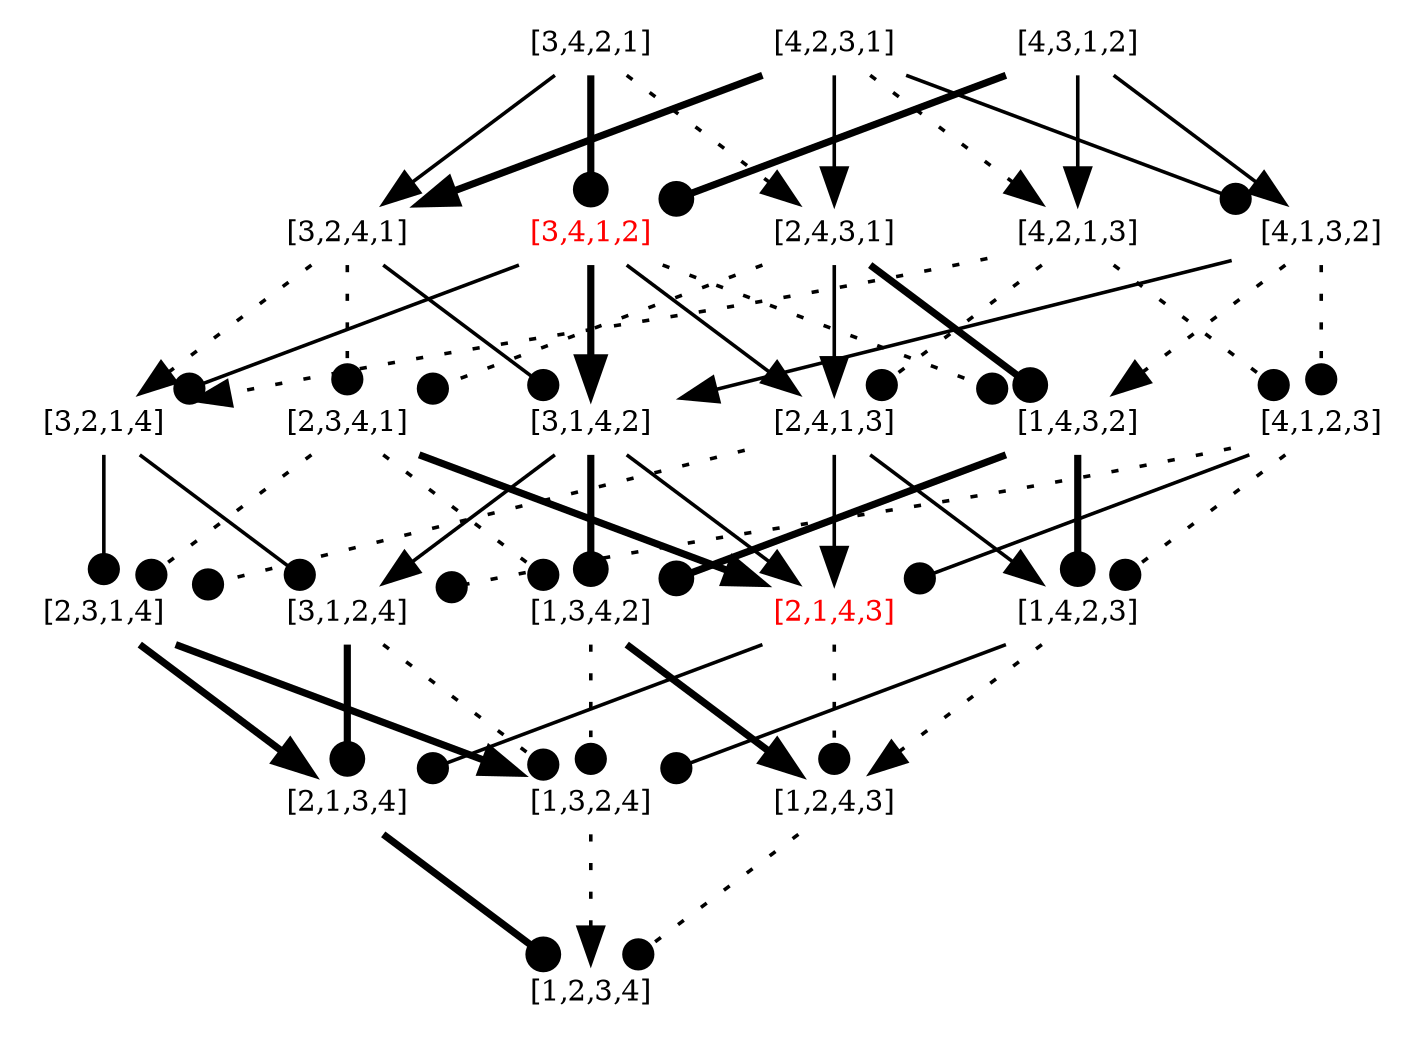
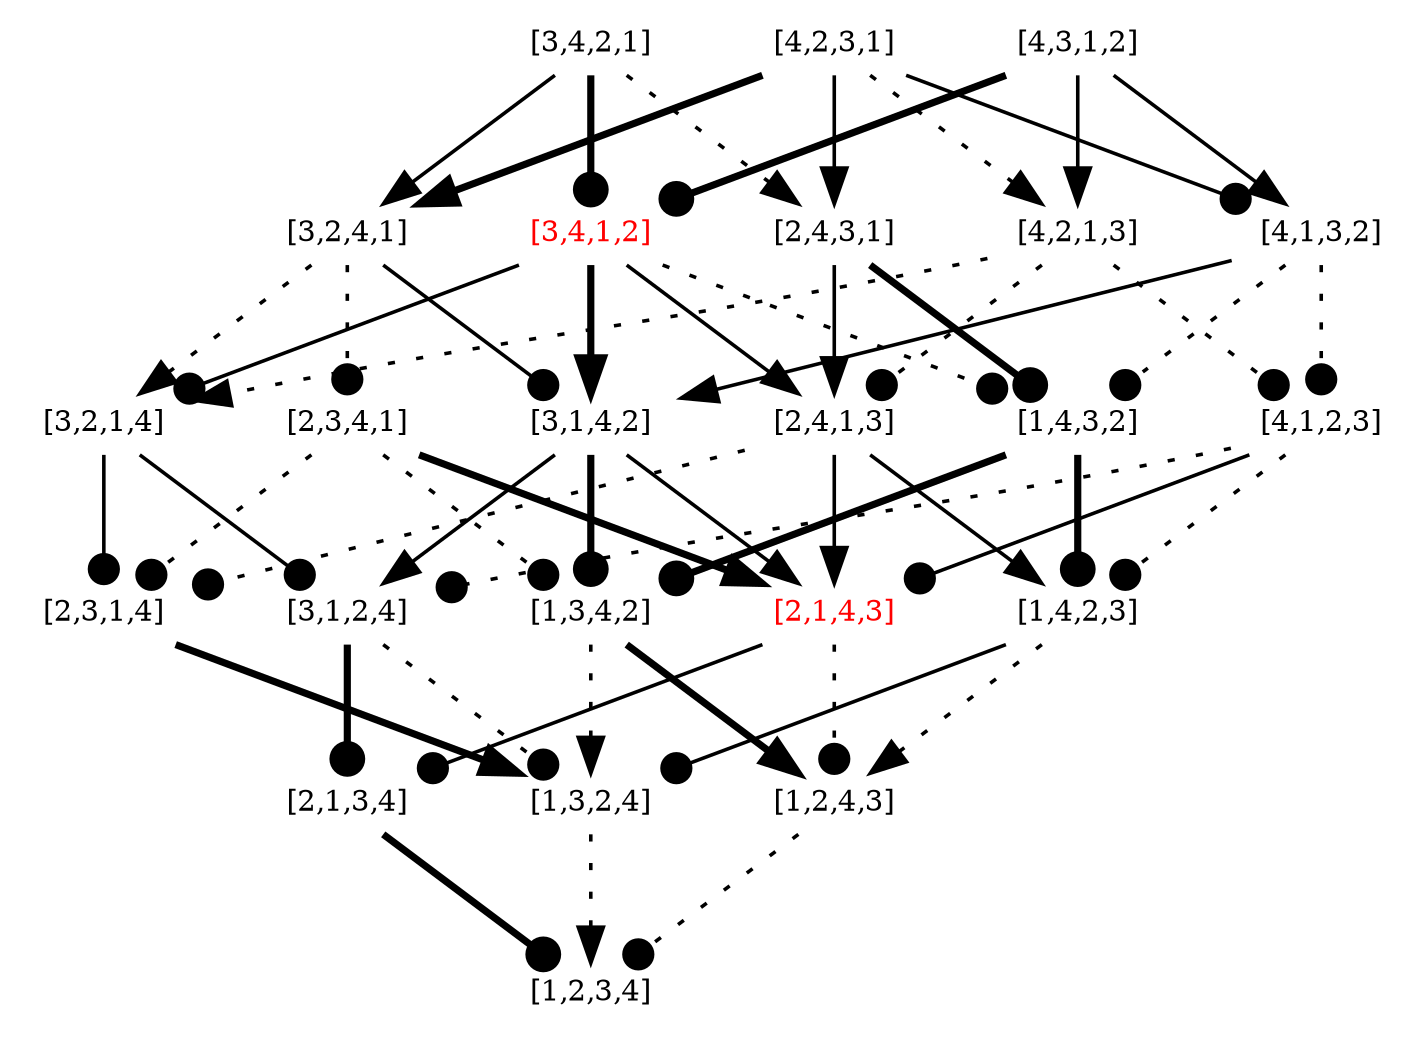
edge "[4,1,3,2]" -> "[1,4,3,2]": arrowhead normal -> dot
edge "[2,4,3,1]" -> "[2,3,4,1]": removed
edge "[1,3,4,2]" -> "[1,3,2,4]": arrowhead dot -> normal
edge "[2,3,1,4]" -> "[2,1,3,4]": removed
